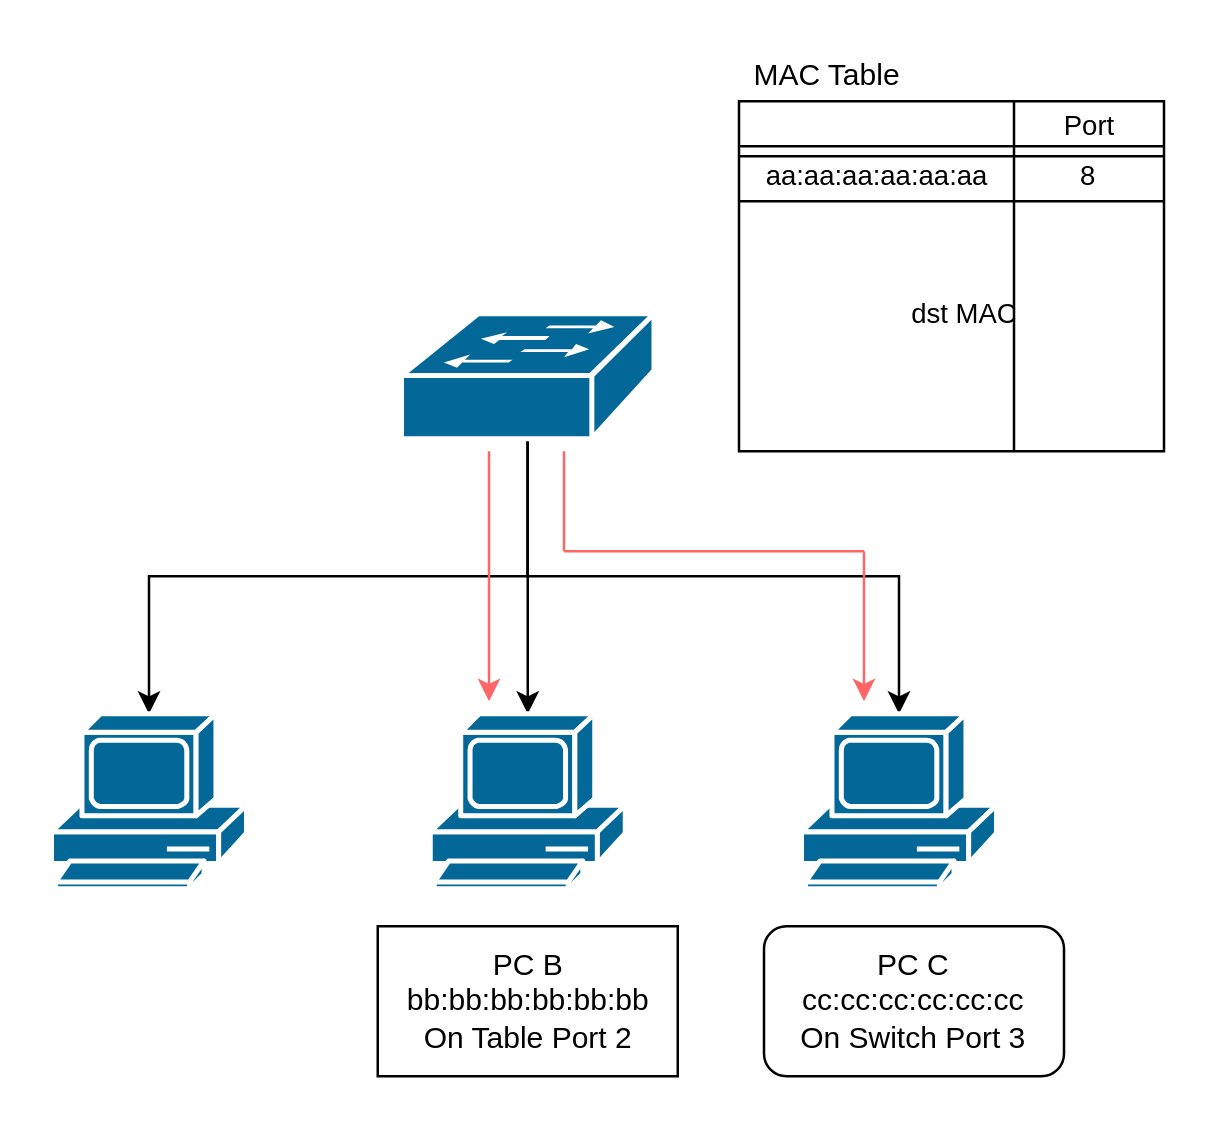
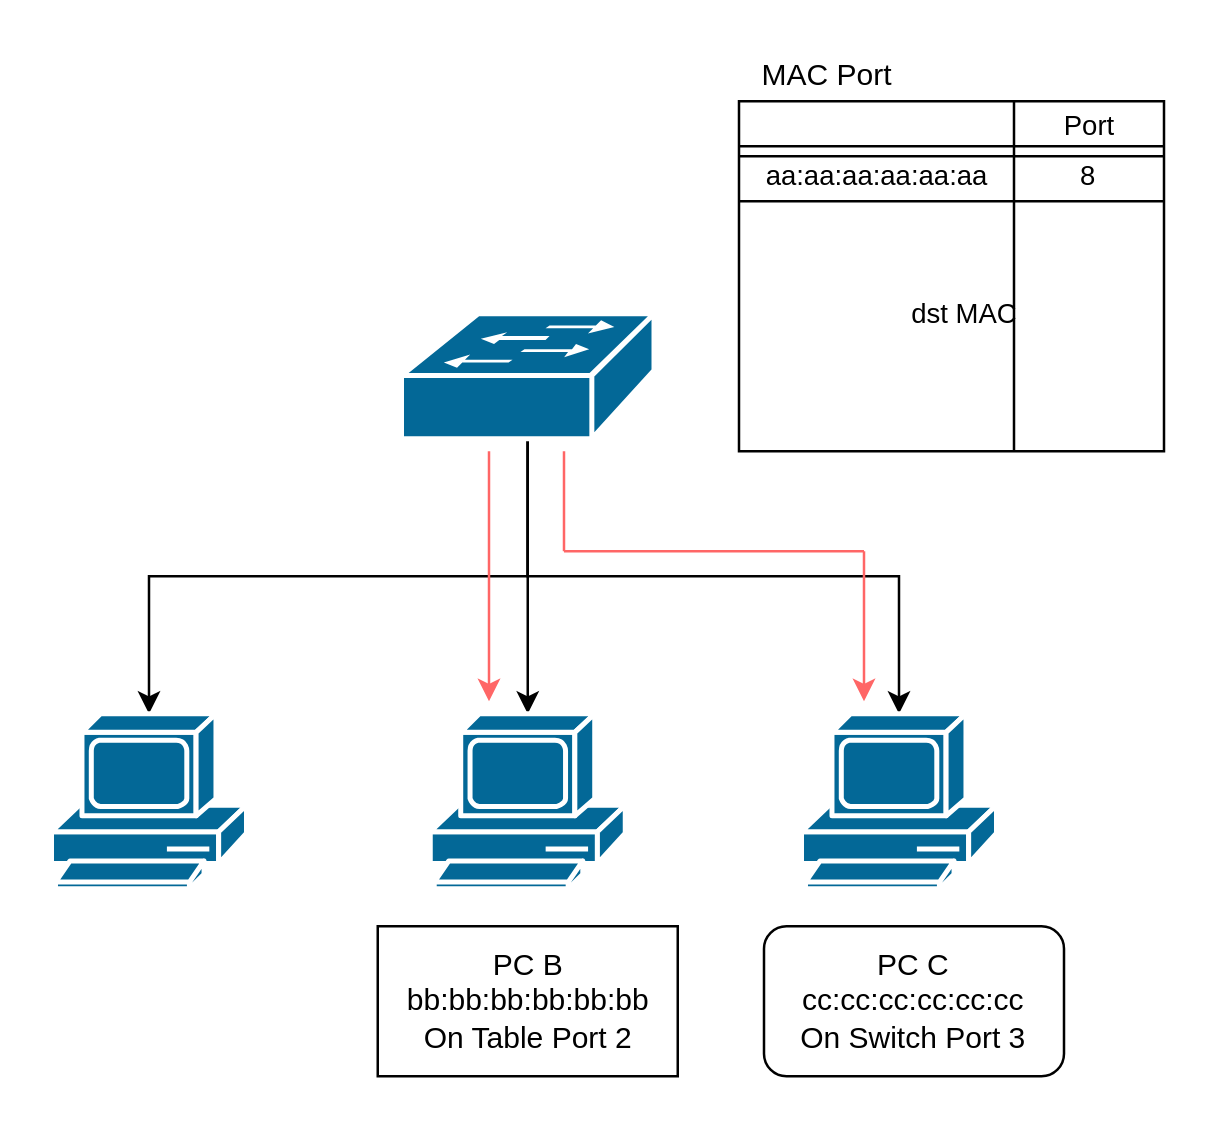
node "MAC Table": label "MAC Table" -> "MAC Port"
